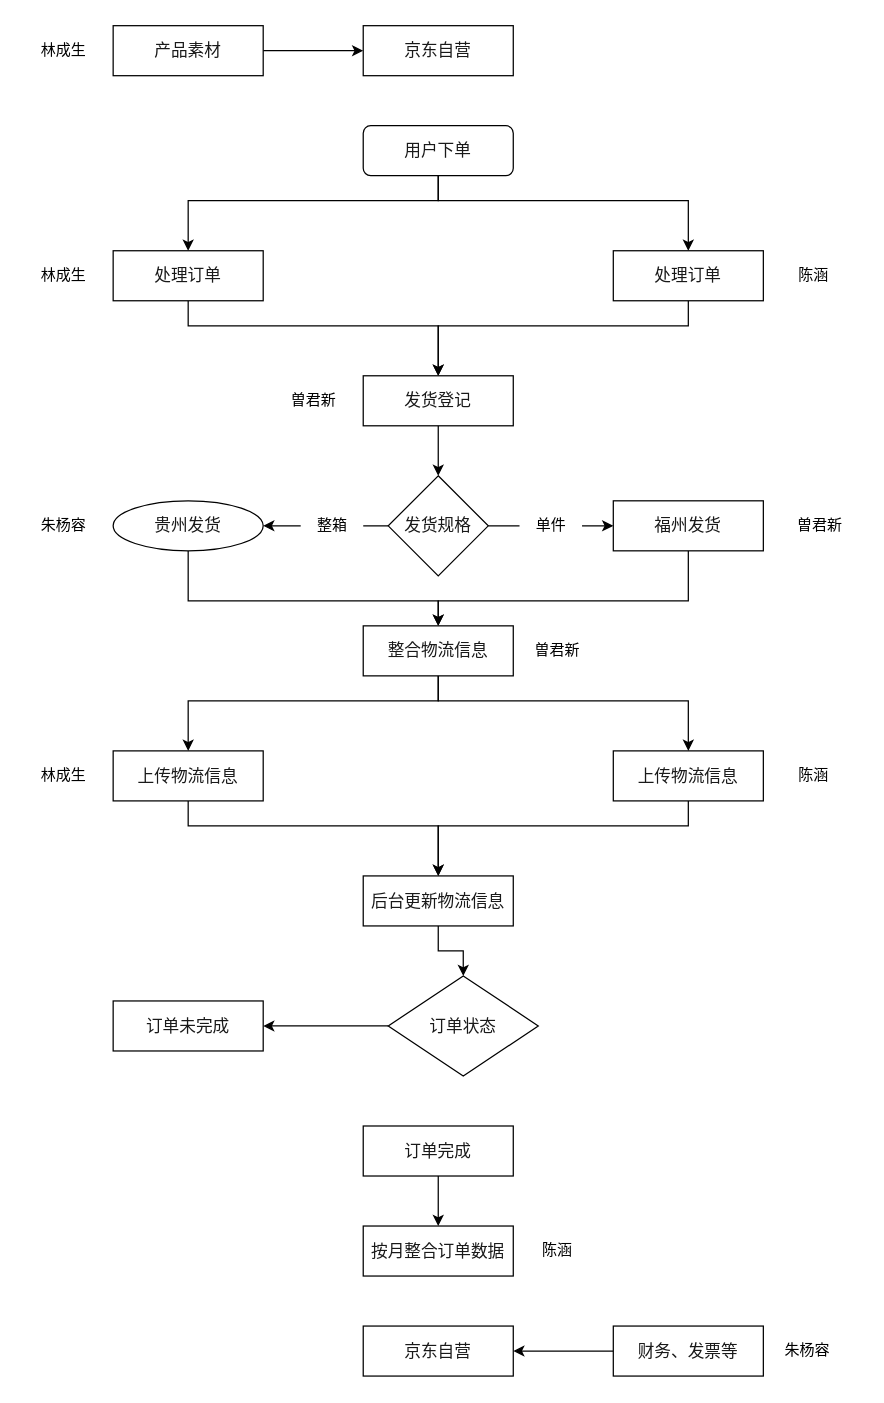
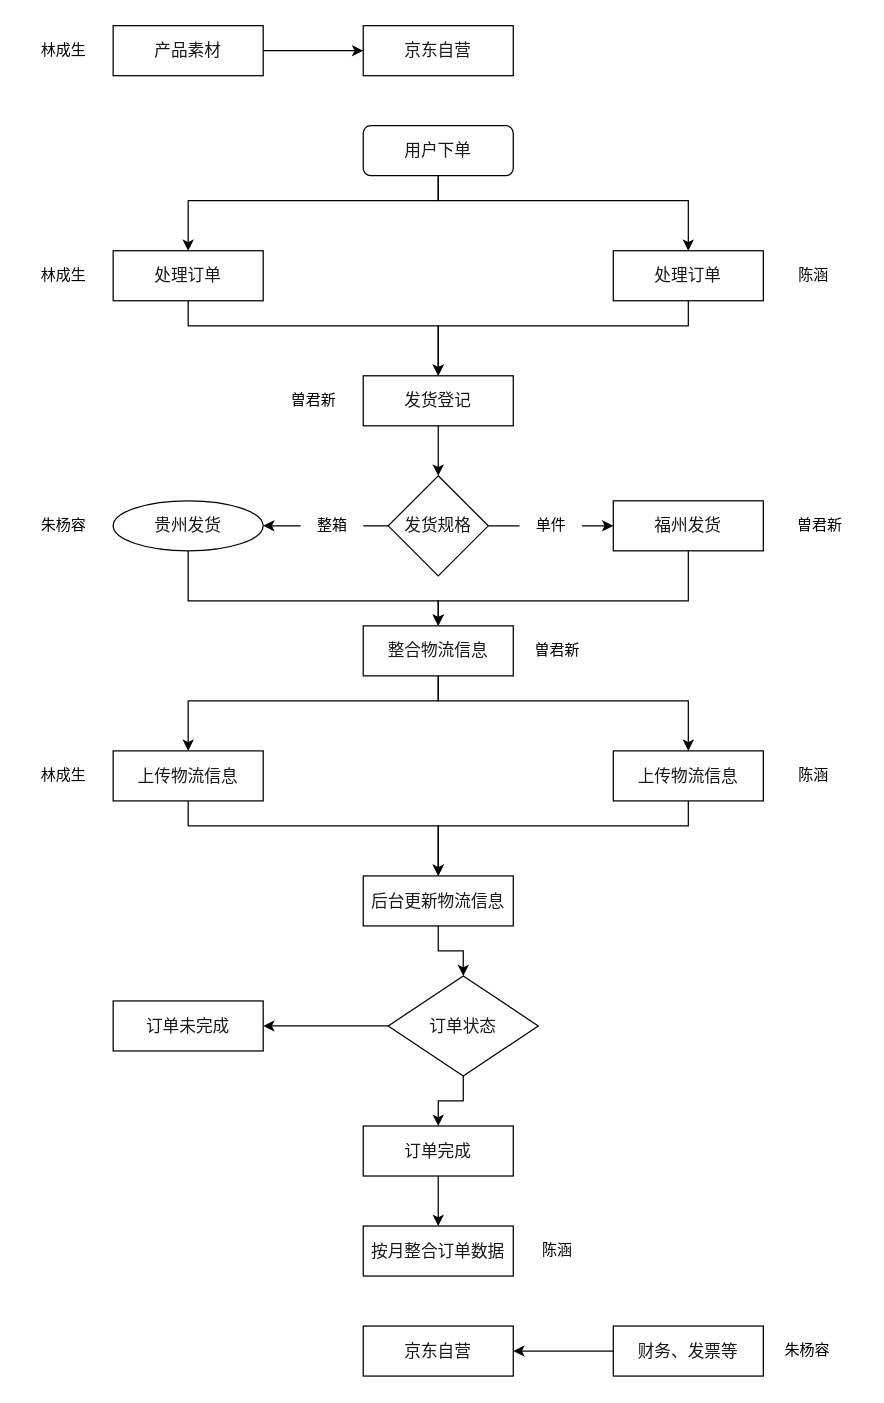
edge "订单状态" -> "订单完成": added
